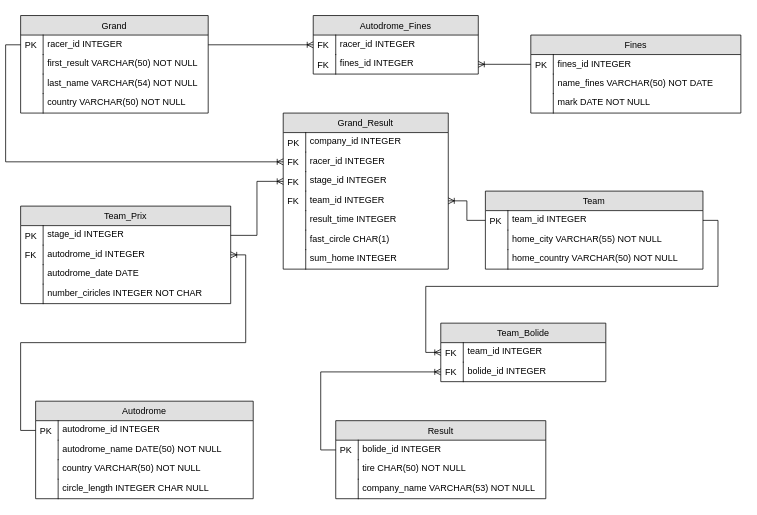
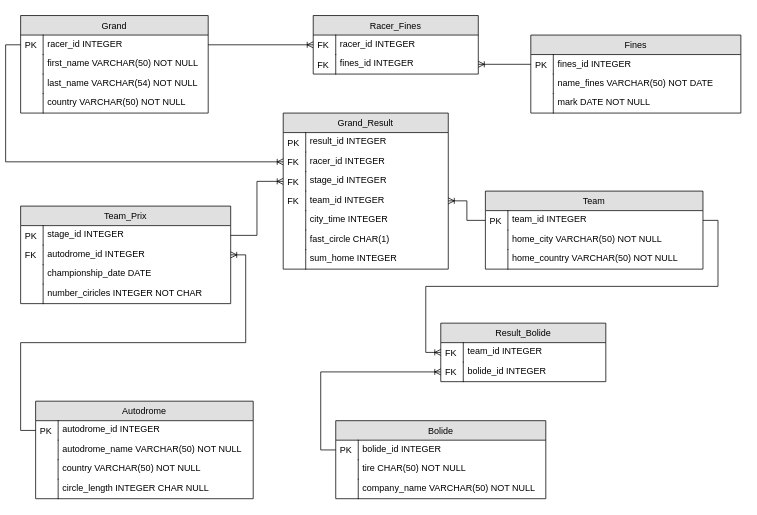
node "Autodrome_Fines": label "Autodrome_Fines" -> "Racer_Fines"
node "first_result VARCHAR(50) NOT NULL": label "first_result VARCHAR(50) NOT NULL" -> "first_name VARCHAR(50) NOT NULL"
node "company_id INTEGER": label "company_id INTEGER" -> "result_id INTEGER"
node "result_time INTEGER": label "result_time INTEGER" -> "city_time INTEGER"
node "home_city VARCHAR(55) NOT NULL": label "home_city VARCHAR(55) NOT NULL" -> "home_city VARCHAR(50) NOT NULL"
node "autodrome_date DATE": label "autodrome_date DATE" -> "championship_date DATE"
node "Team_Bolide": label "Team_Bolide" -> "Result_Bolide"
node "Result": label "Result" -> "Bolide"
node "autodrome_name DATE(50) NOT NULL": label "autodrome_name DATE(50) NOT NULL" -> "autodrome_name VARCHAR(50) NOT NULL"
node "company_name VARCHAR(53) NOT NULL": label "company_name VARCHAR(53) NOT NULL" -> "company_name VARCHAR(50) NOT NULL"
